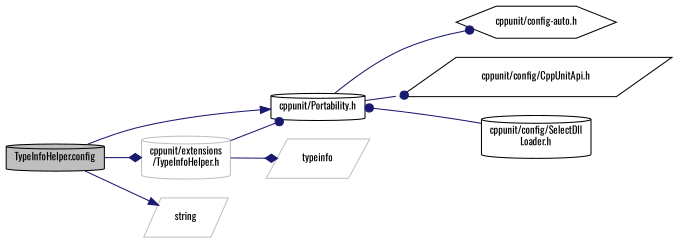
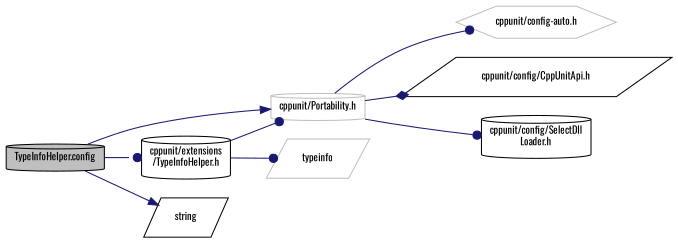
node "cppunit/config-auto.h": color black -> grey75
edge "cppunit/Portability.h" -> "cppunit/config/CppUnitApi.h": arrowhead dot -> diamond
node "cppunit/Portability.h": color black -> grey75
edge "cppunit/config/SelectDll Loader.h" -> "cppunit/Portability.h": reversed
edge "TypeInfoHelper.config" -> "cppunit/extensions /TypeInfoHelper.h": arrowhead diamond -> dot
node "cppunit/extensions /TypeInfoHelper.h": color grey75 -> black
edge "cppunit/extensions /TypeInfoHelper.h" -> "typeinfo": arrowhead diamond -> dot
node "string": color grey75 -> black
